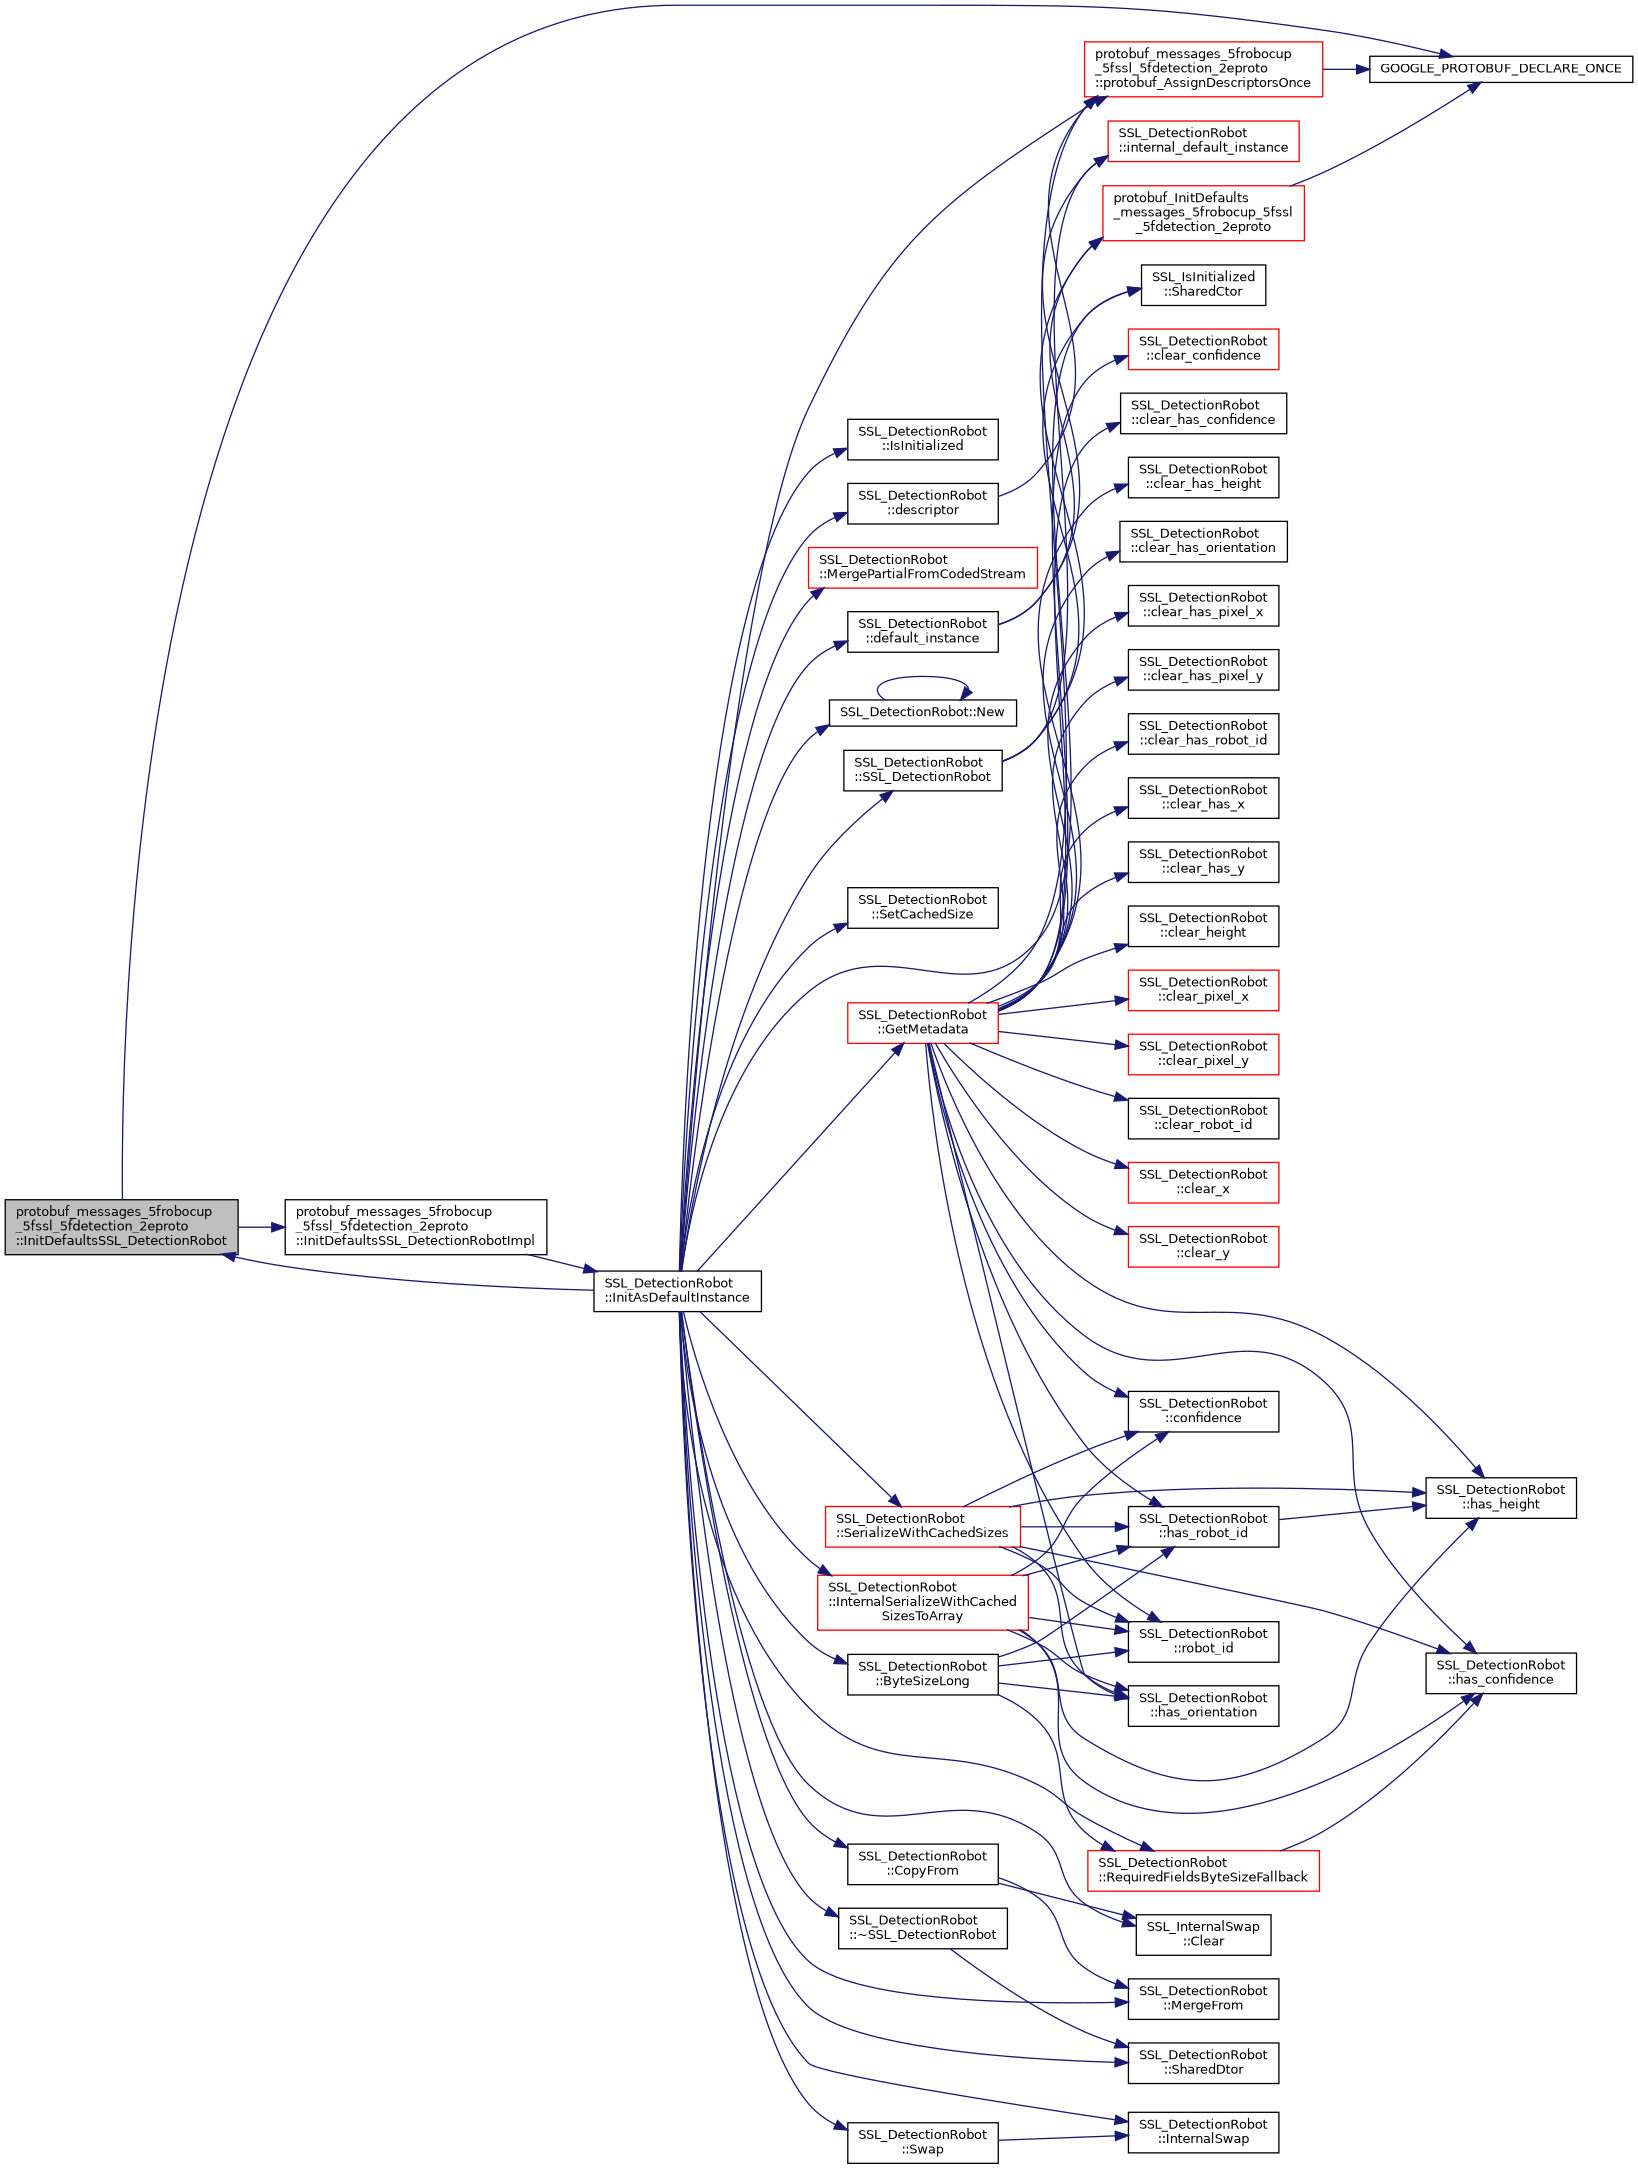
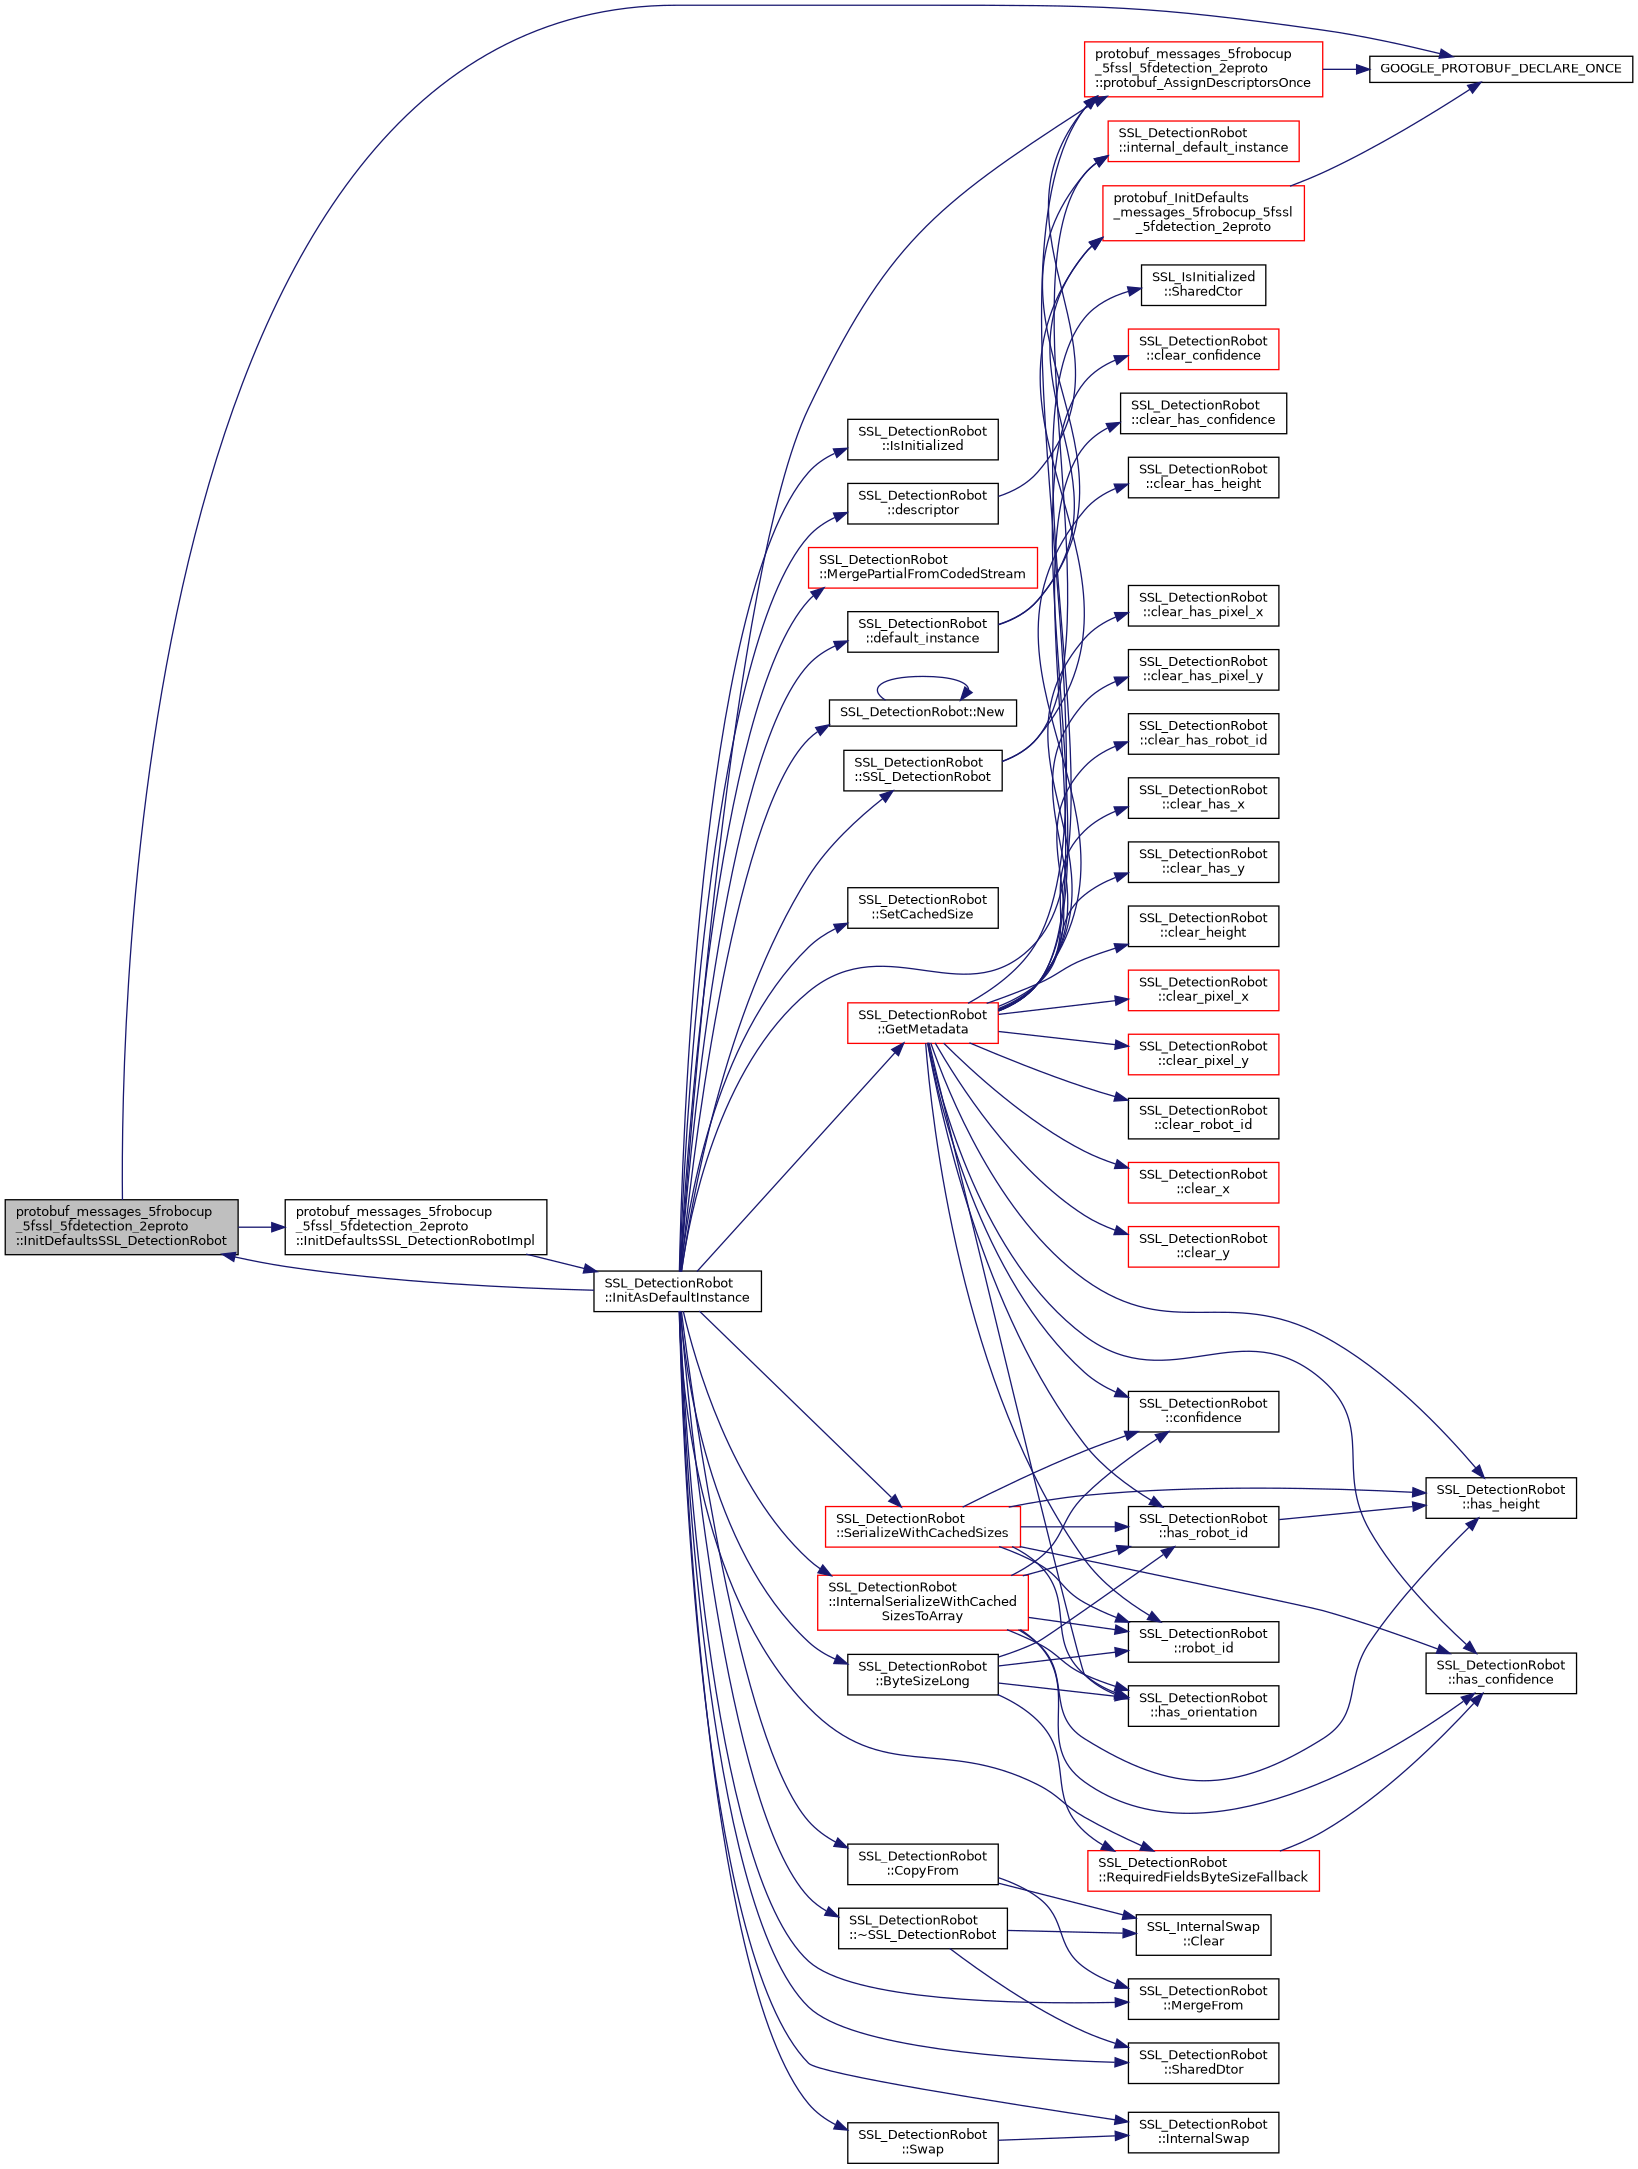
edge "SSL_DetectionRobot ::SSL_DetectionRobot" -> "SSL_IsInitialized ::SharedCtor": removed
node "SSL_DetectionRobot ::clear_has_orientation": removed
edge "SSL_DetectionRobot ::InitAsDefaultInstance" -> "SSL_InternalSwap ::Clear": now "SSL_DetectionRobot ::~SSL_DetectionRobot" -> "SSL_InternalSwap ::Clear"
